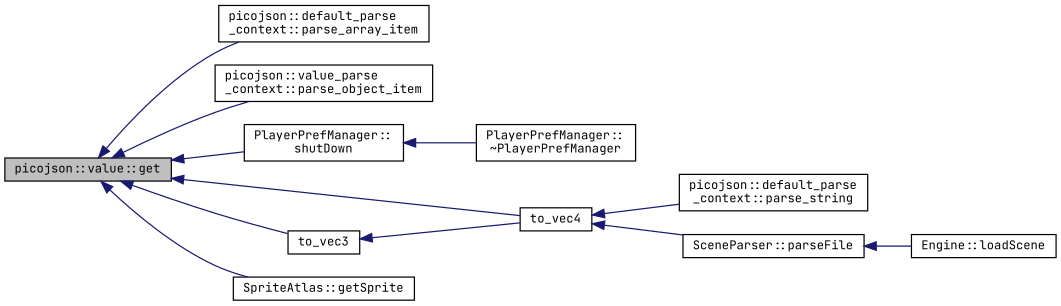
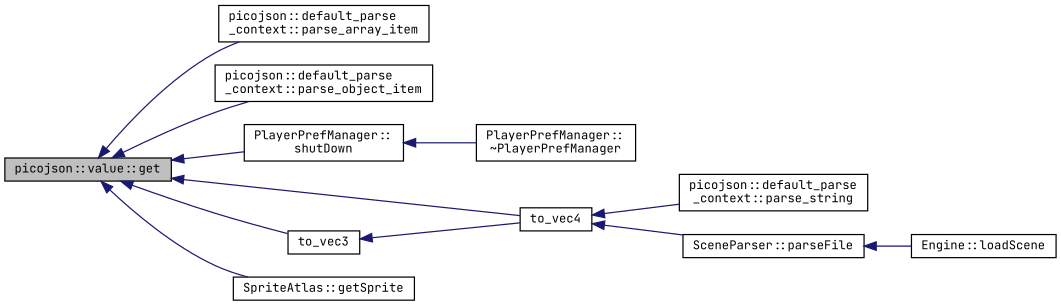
node "picojson::value_parse _context::parse_object_item": label "picojson::value_parse _context::parse_object_item" -> "picojson::default_parse _context::parse_object_item"
